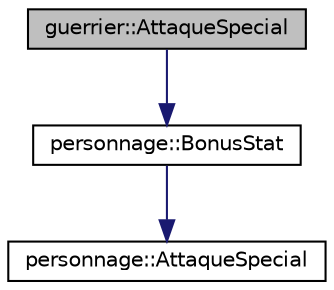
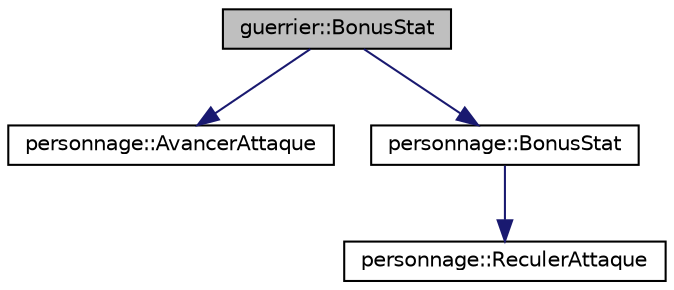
node "guerrier::AttaqueSpecial": label "guerrier::AttaqueSpecial" -> "guerrier::BonusStat"
node "personnage::AvancerAttaque": added
node "personnage::AttaqueSpecial": label "personnage::AttaqueSpecial" -> "personnage::ReculerAttaque"
